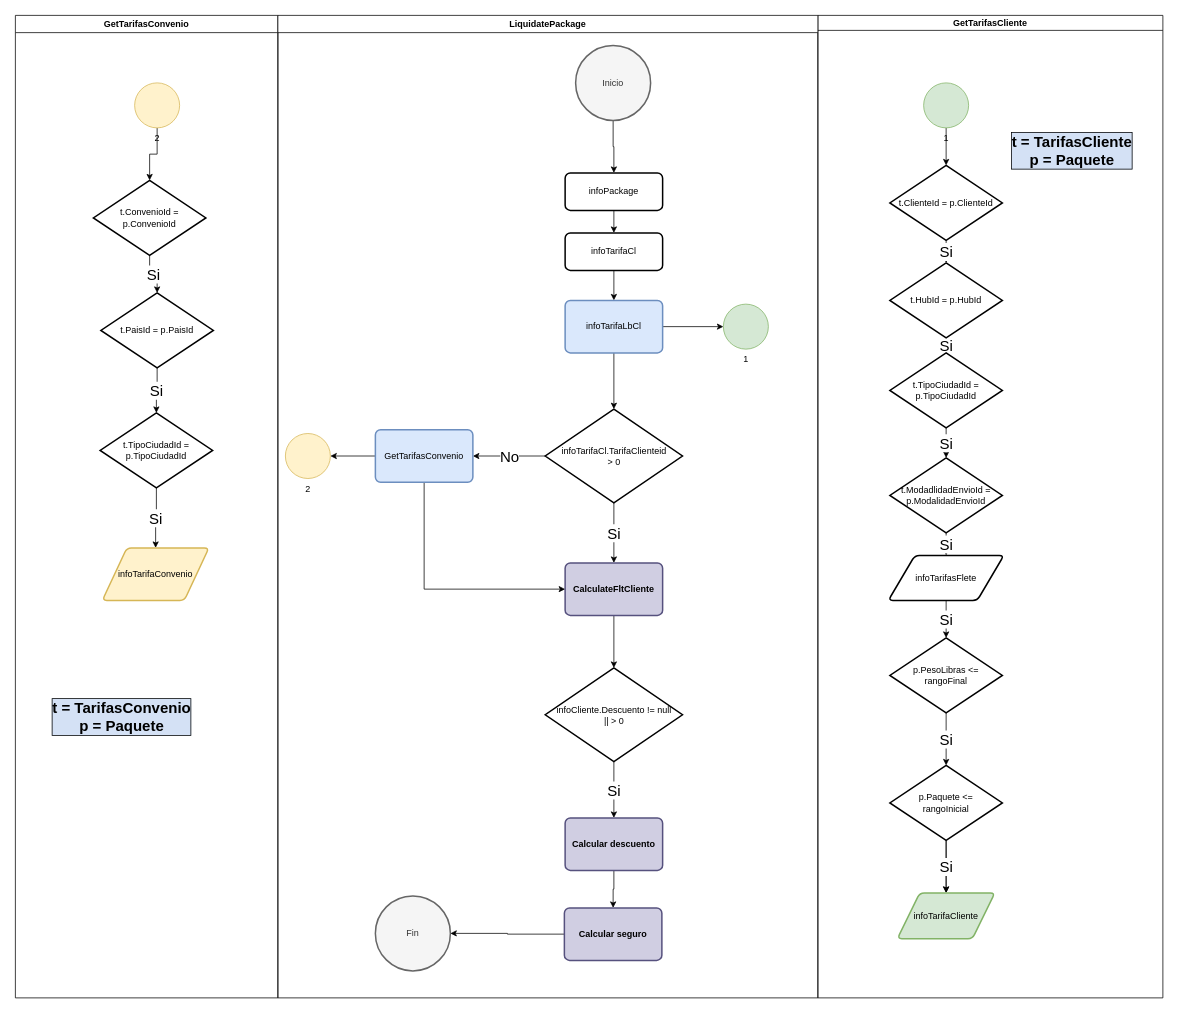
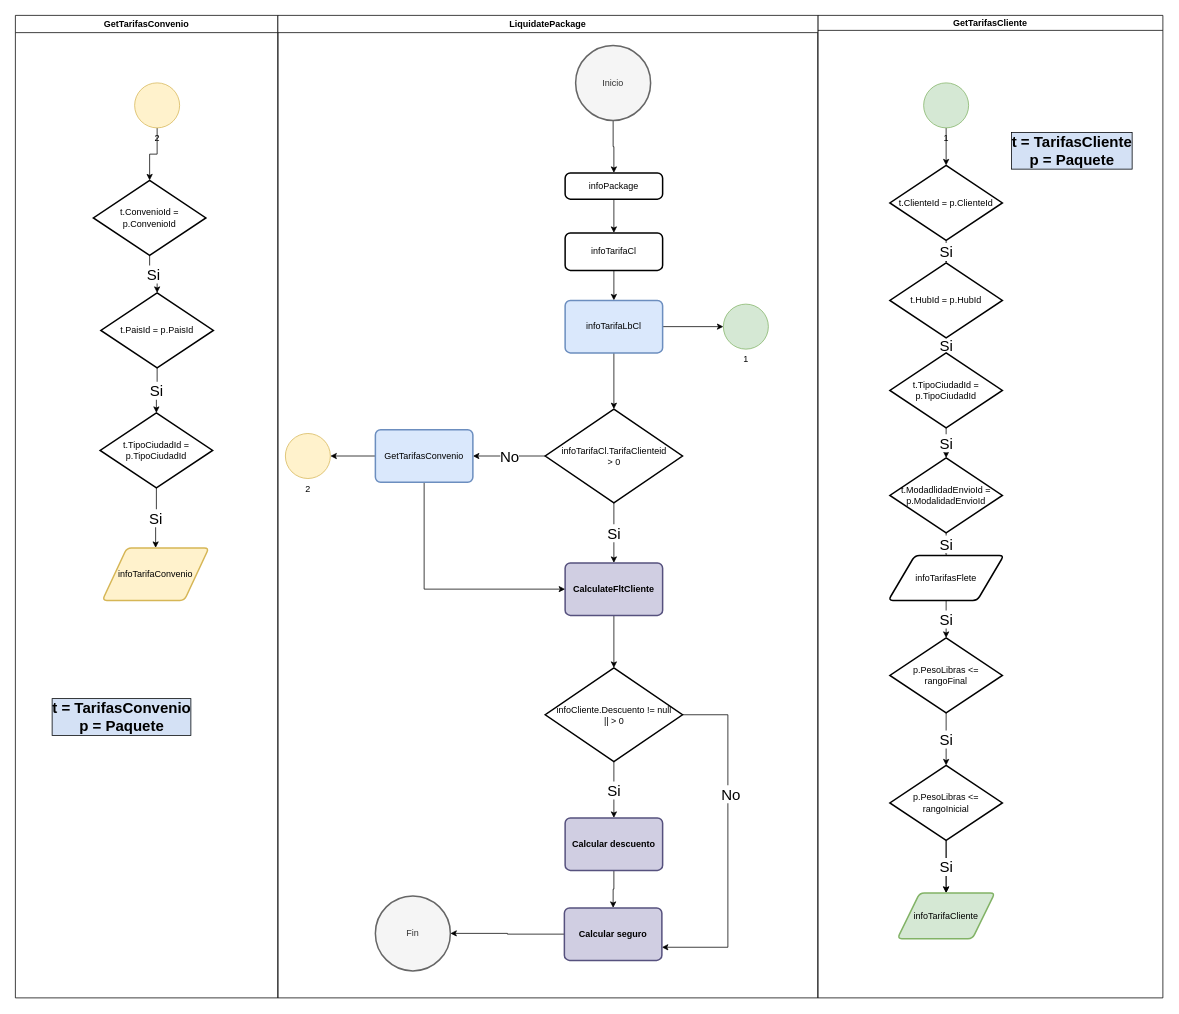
node "infoPackage": size 98x38 -> 98x26
node "p.Paquete <= rangoInicial": label "p.Paquete <= rangoInicial" -> "p.PesoLibras <= rangoInicial"
edge "infoCliente.Descuento != null || > 0" -> "Calcular seguro": added, label "No"
